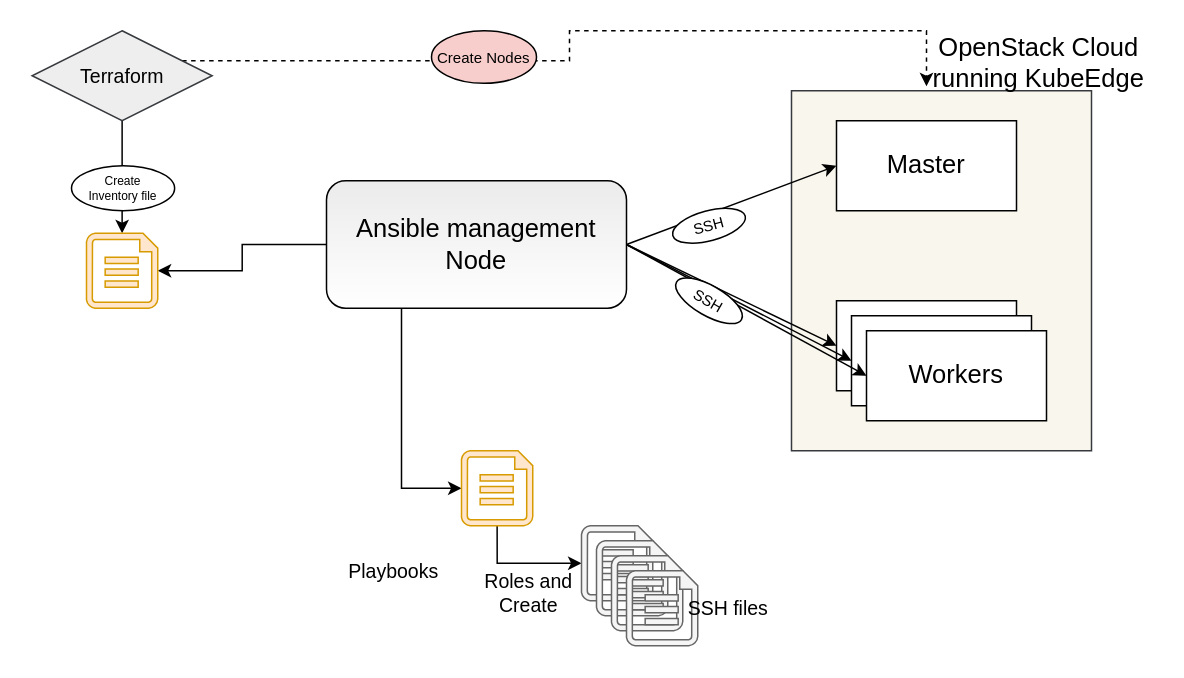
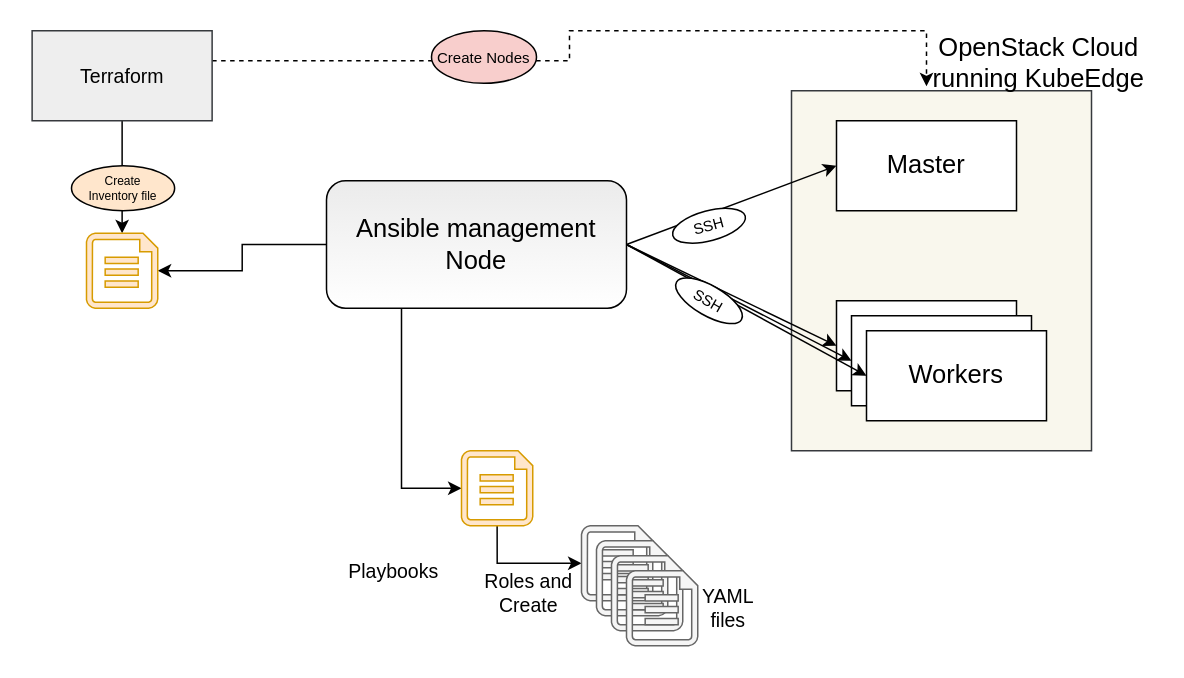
node "Terraform": shape diamond -> rectangle
node "Create Inventory file": fillcolor #ffffff -> #ffe6cc
node "SSH files": label "SSH files" -> "YAML files"
